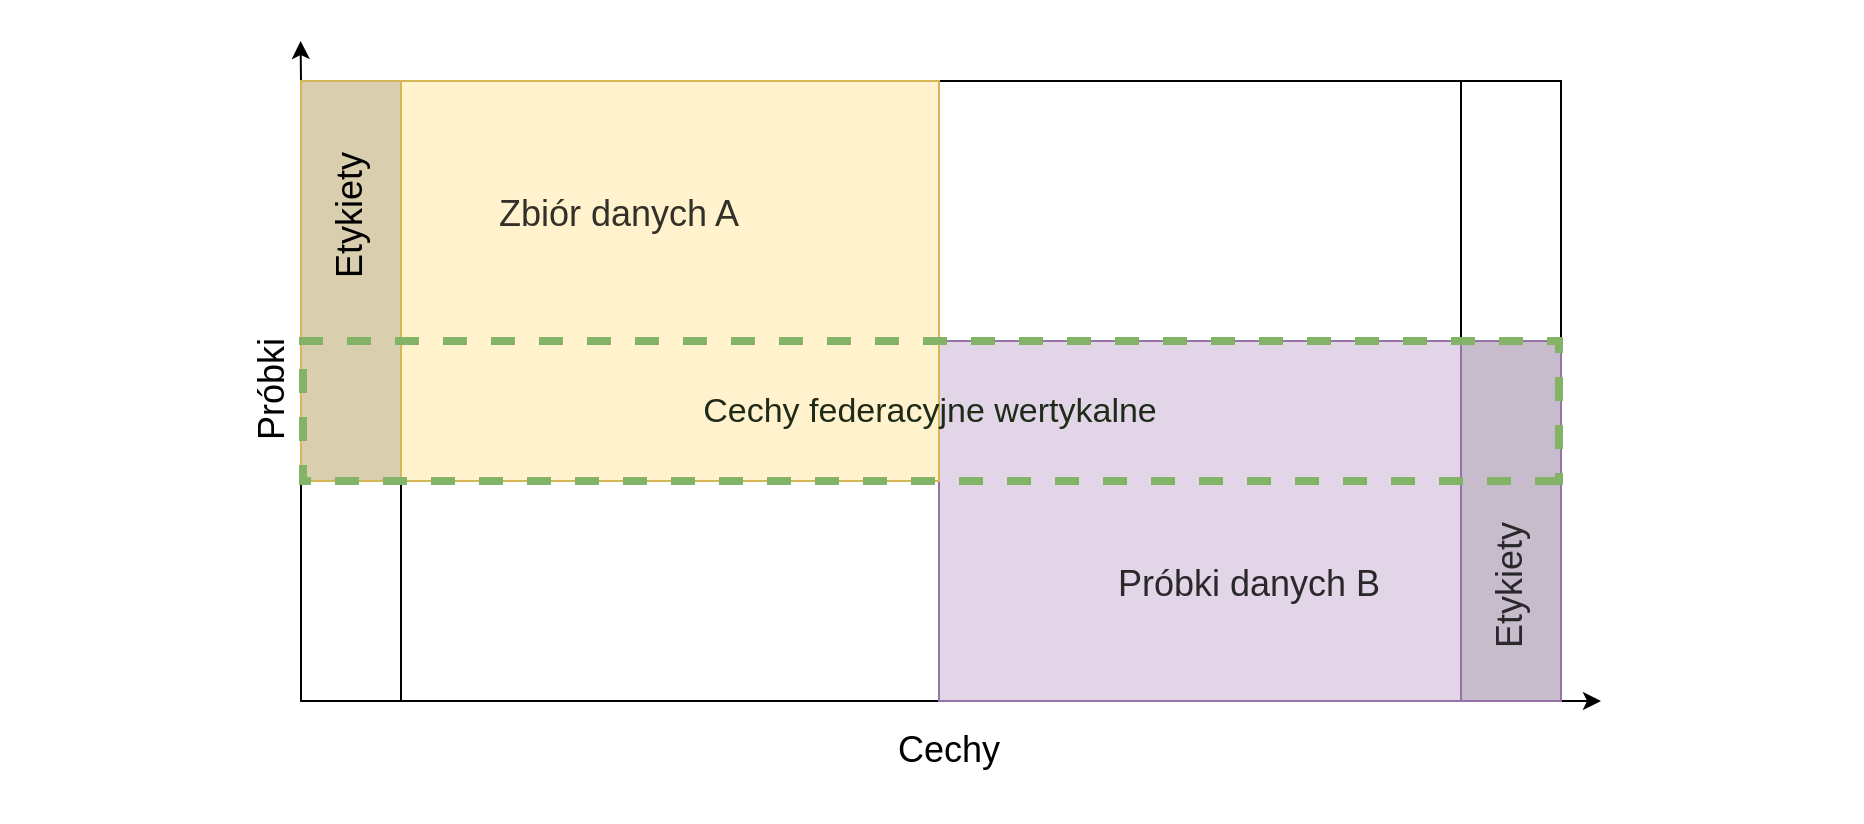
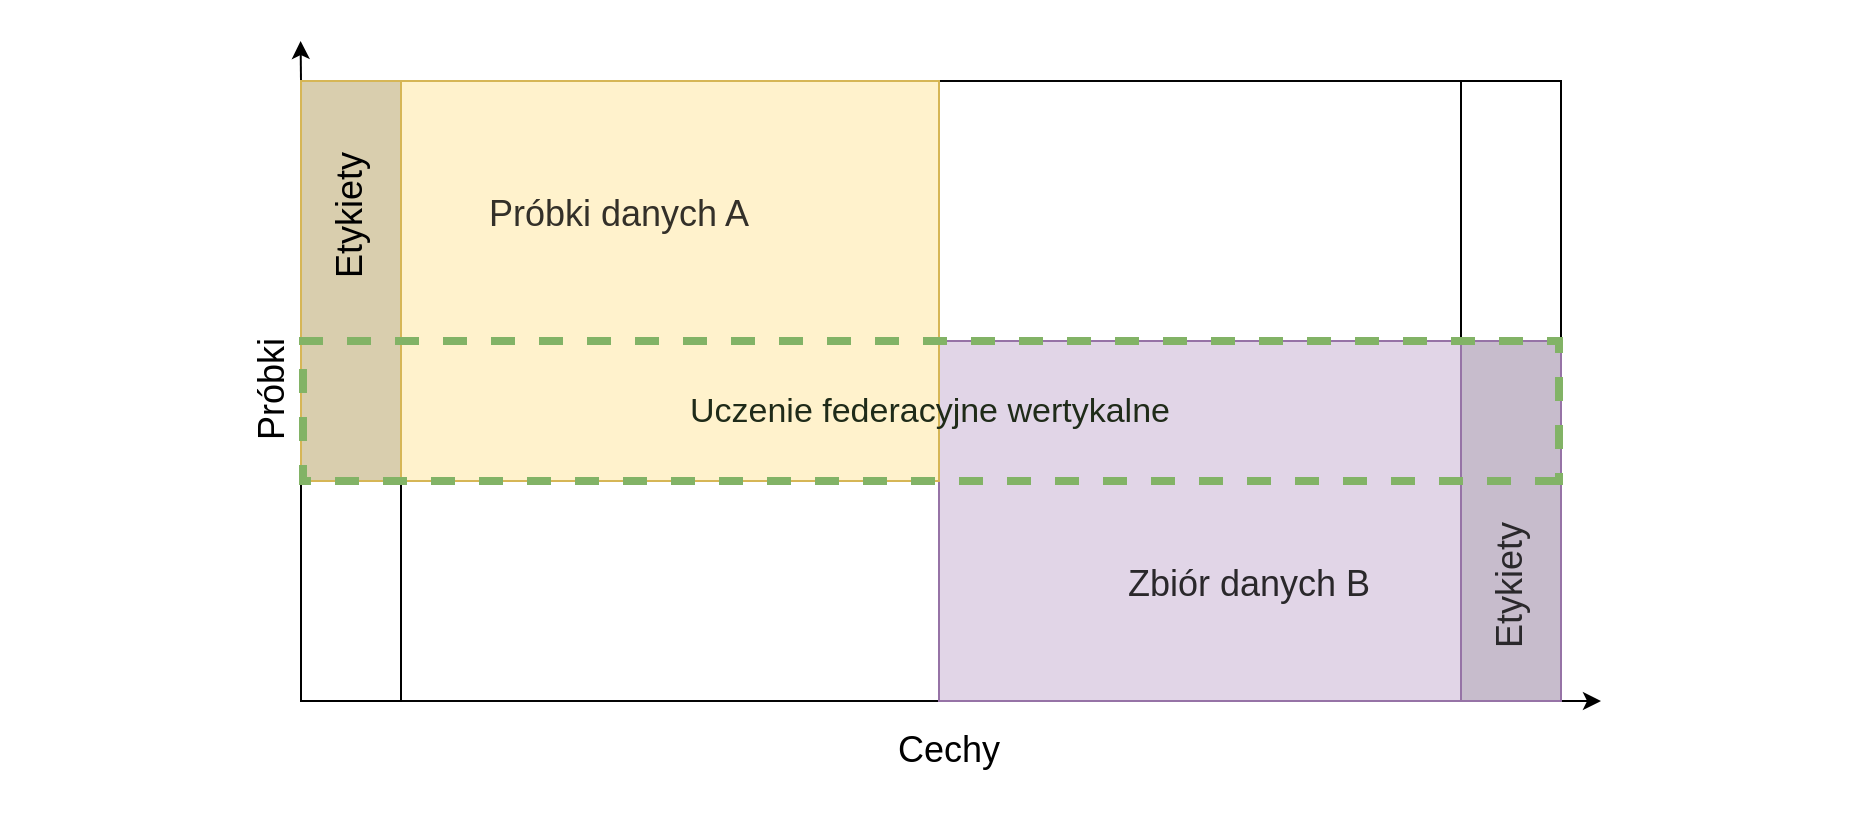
node "Zbiór danych A": label "Zbiór danych A" -> "Próbki danych A"
node "Cechy federacyjne wertykalne": label "Cechy federacyjne wertykalne" -> "Uczenie federacyjne wertykalne"
node "Próbki danych B": label "Próbki danych B" -> "Zbiór danych B"
